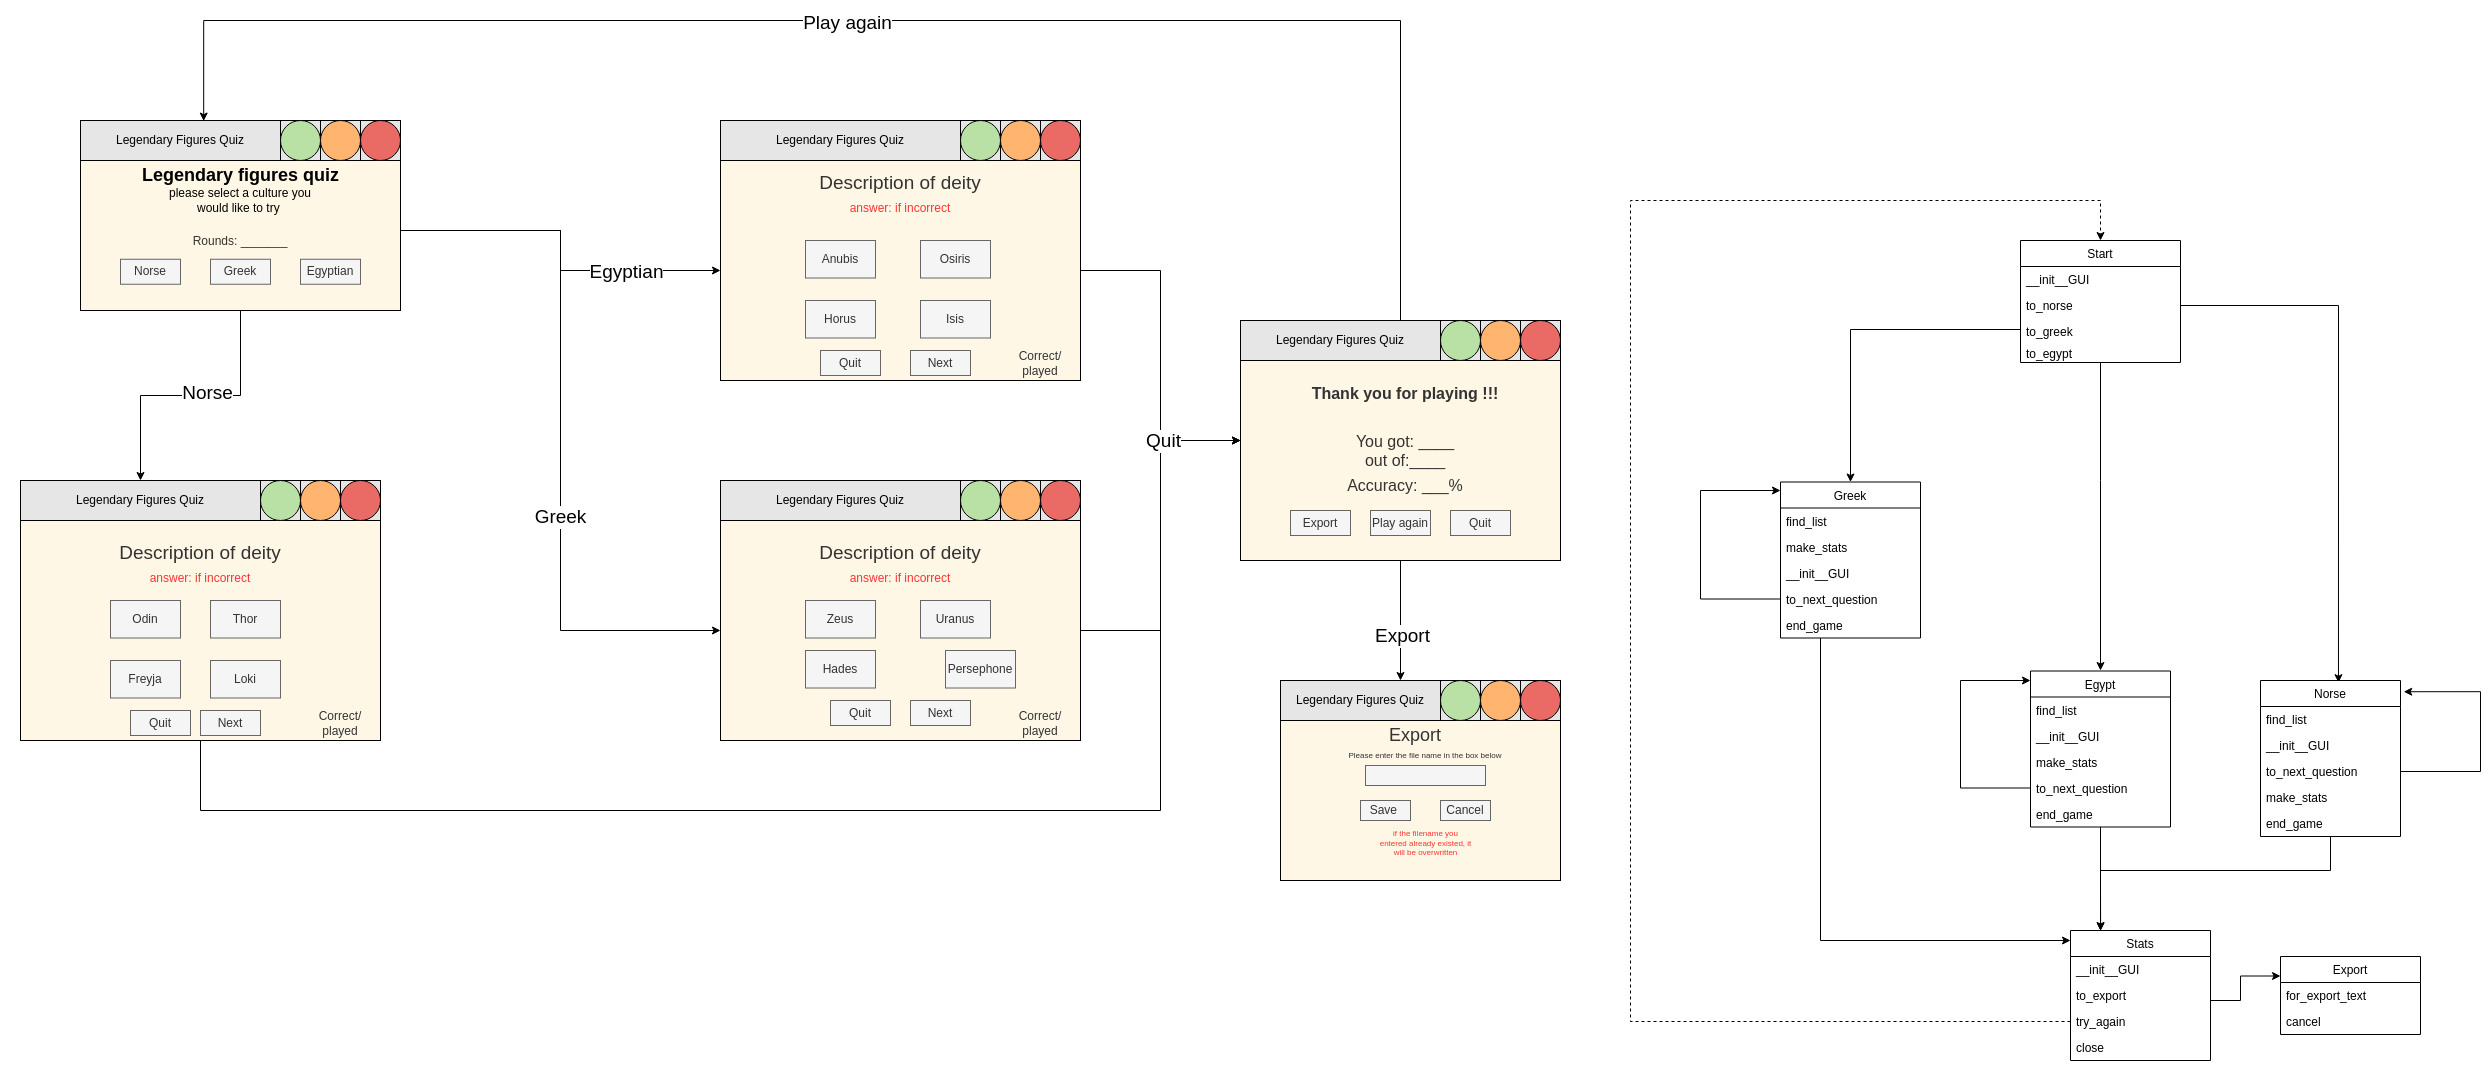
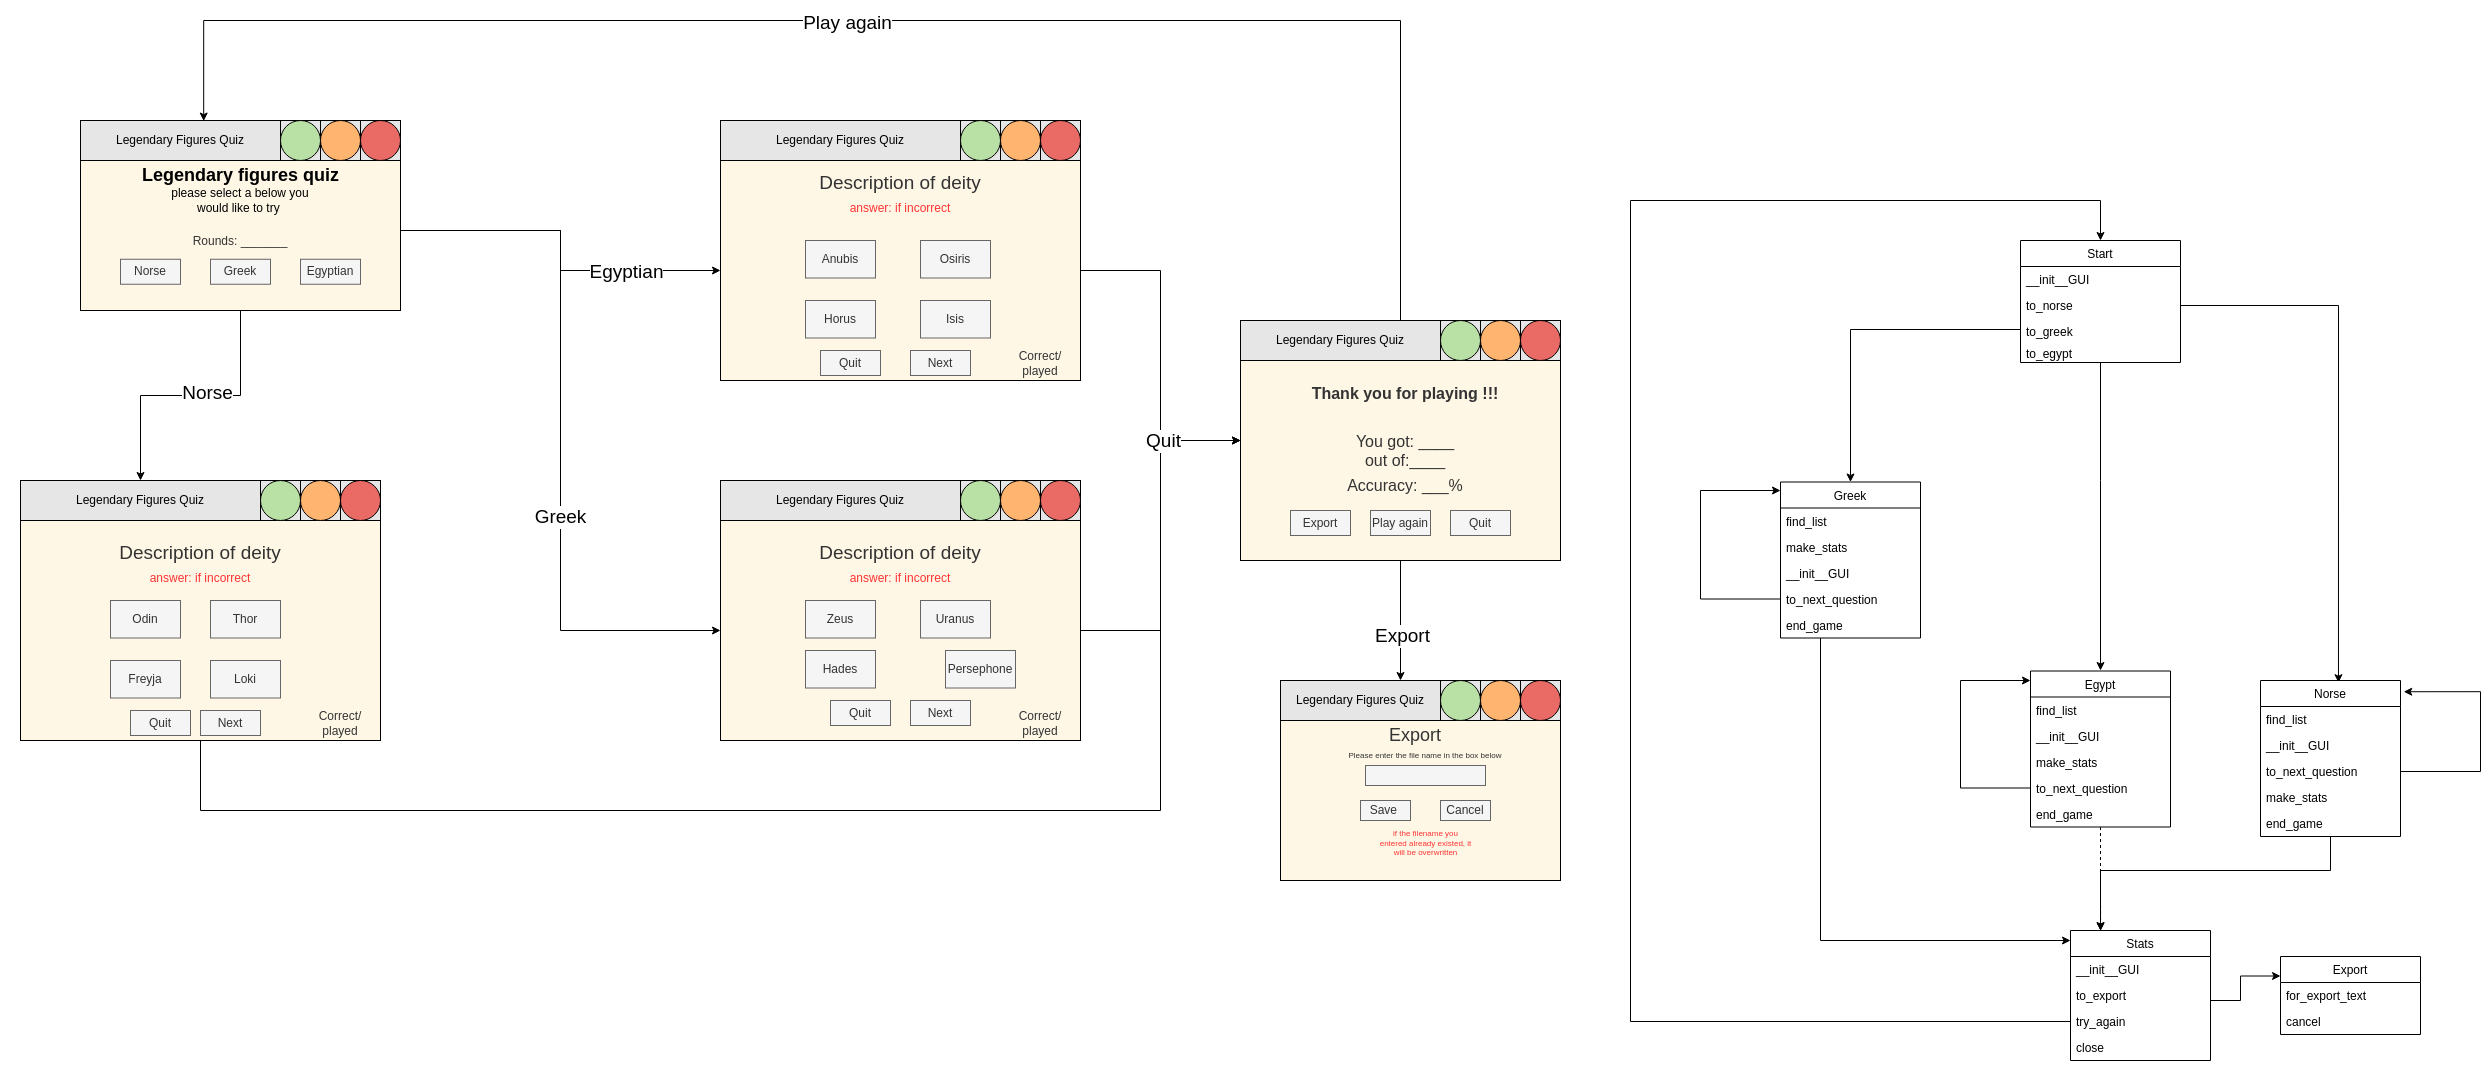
node "please select a culture you would like to try": label "please select a culture you would like to try" -> "please select a below you would like to try"
edge "try_again" -> "Start": style dashed -> solid
edge "Egypt" -> "Stats": style solid -> dashed
